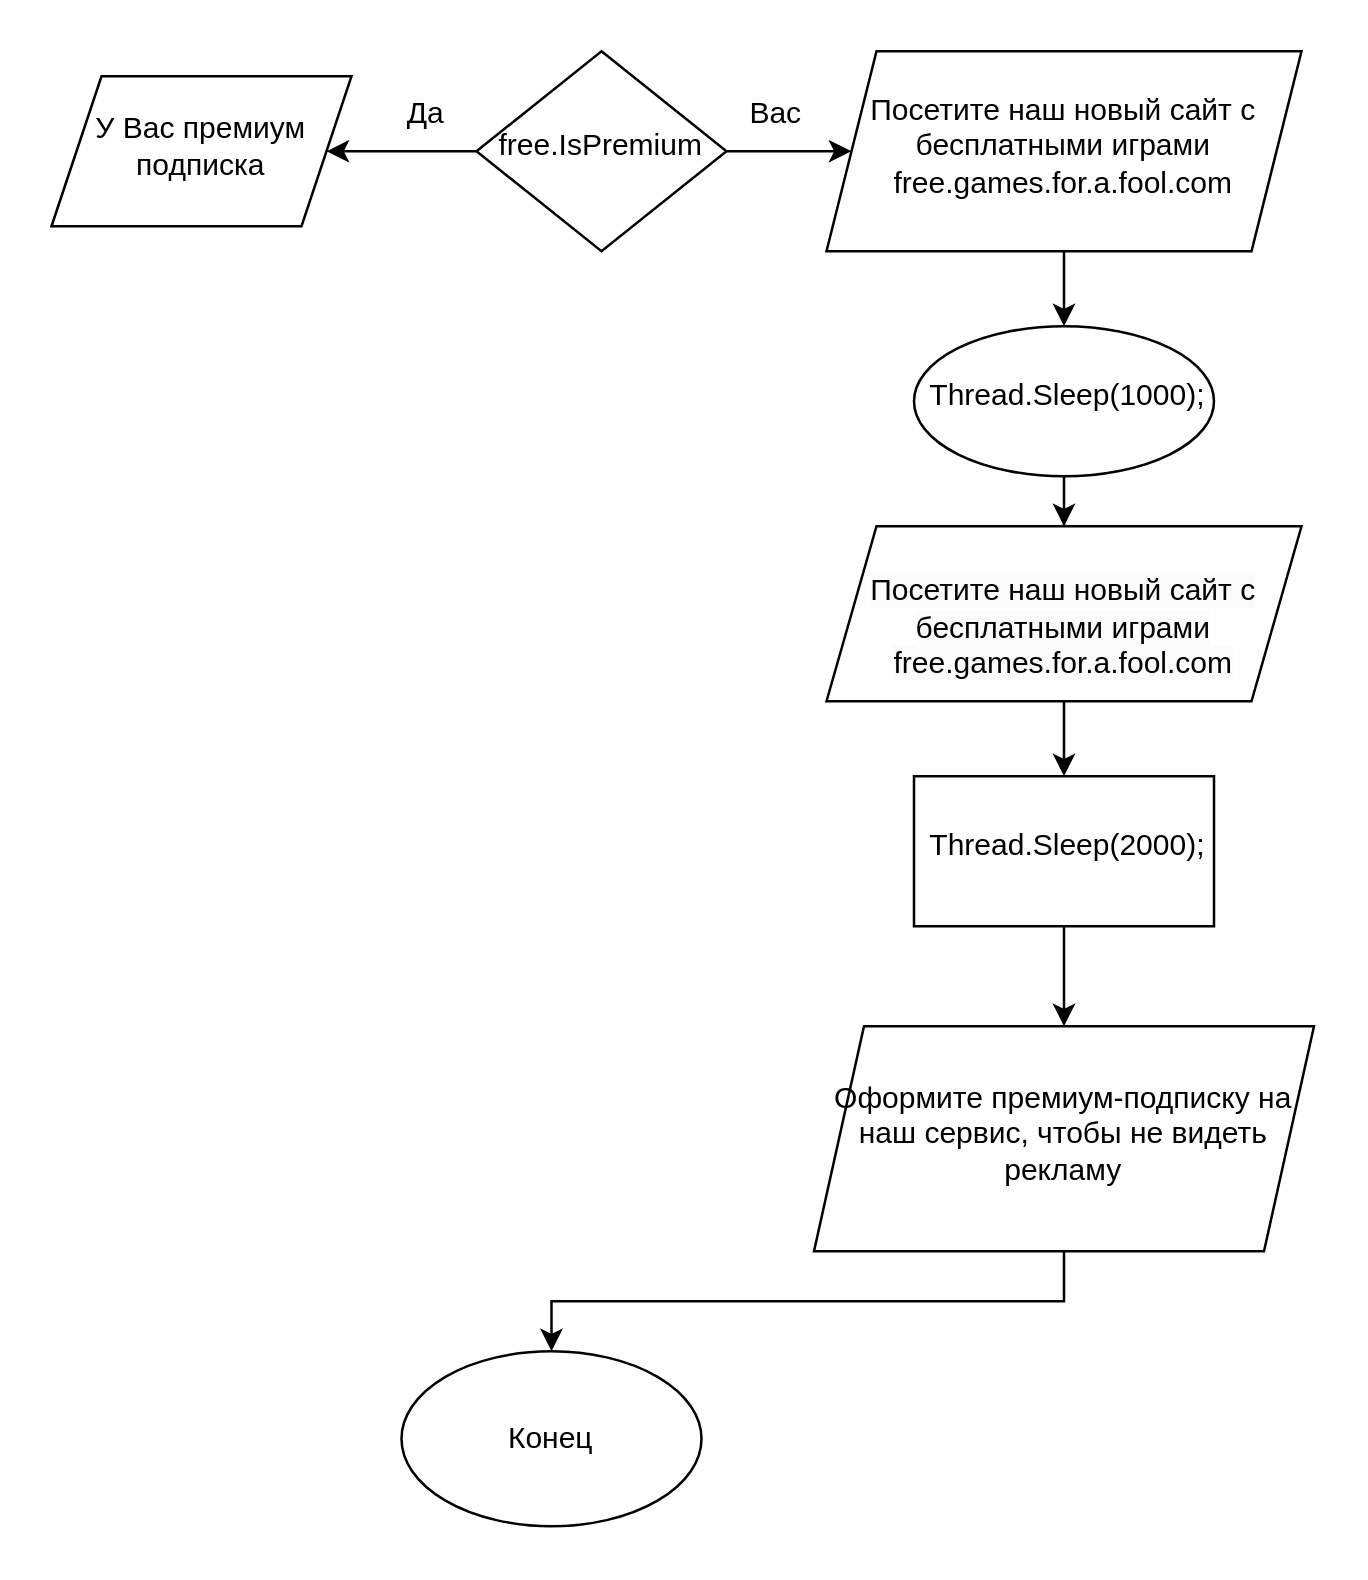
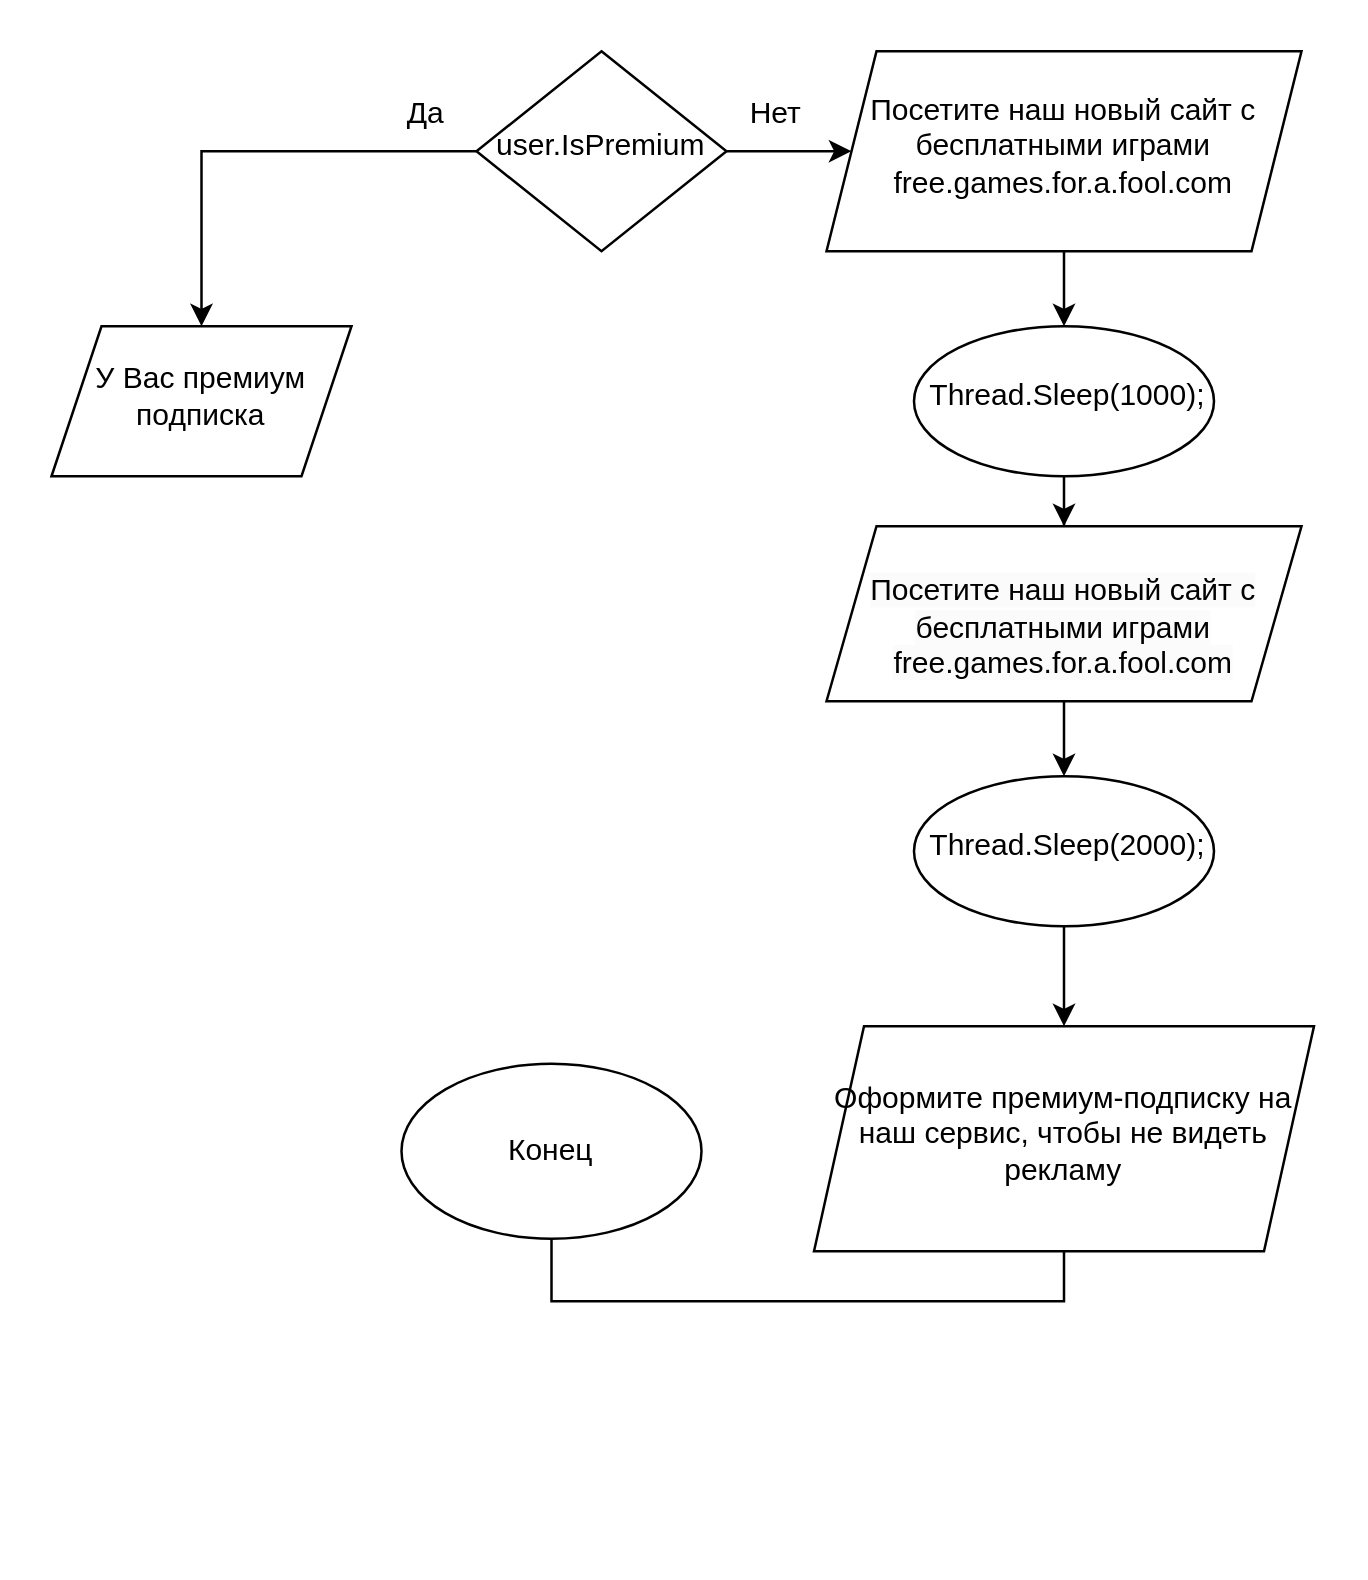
node "Вас": label "Вас" -> "Нет"
node "free.IsPremium": label "free.IsPremium" -> "user.IsPremium"
node "У Вас премиум подписка": moved (201, 151) -> (201, 401)
node "Thread.Sleep(2000);": shape rectangle -> ellipse
node "Конец": moved (551, 1439) -> (551, 1151)
